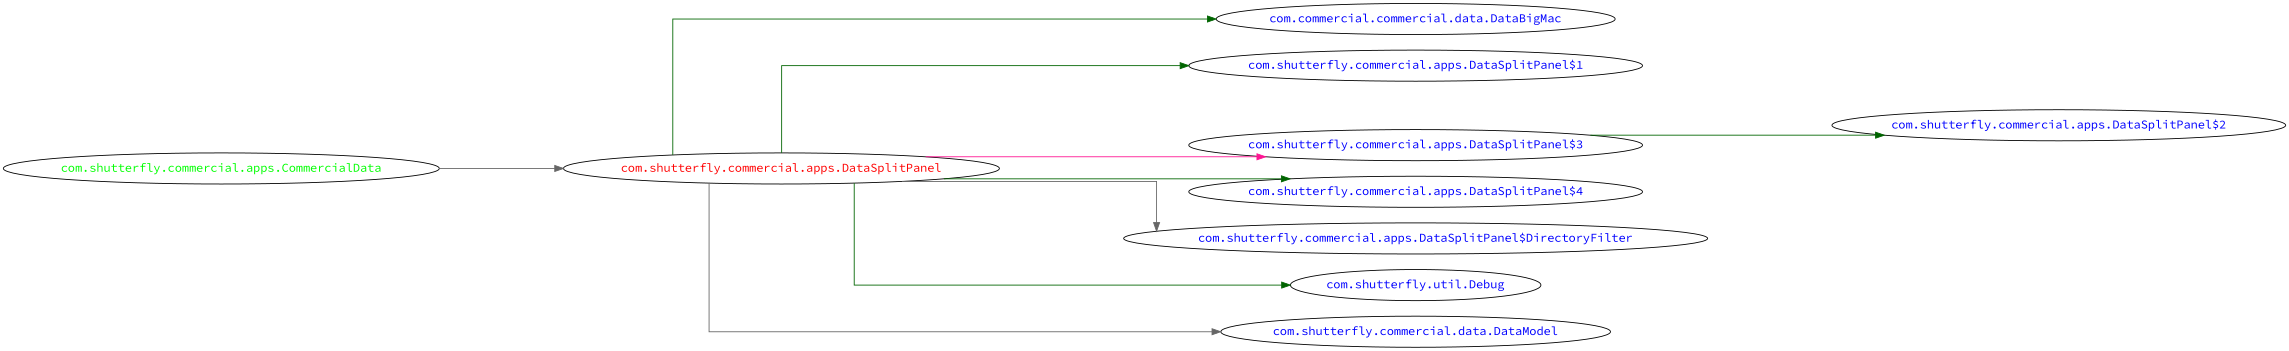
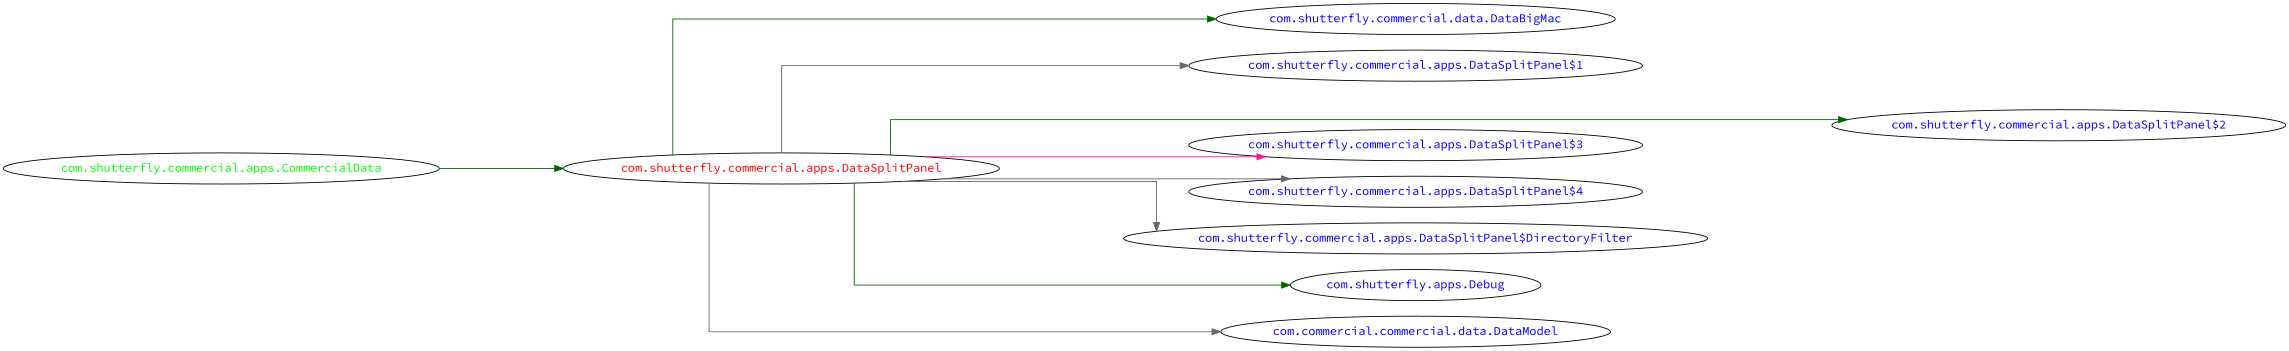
node "com.commercial.commercial.data.DataBigMac": label "com.commercial.commercial.data.DataBigMac" -> "com.shutterfly.commercial.data.DataBigMac"
edge "com.shutterfly.commercial.apps.DataSplitPanel" -> "com.shutterfly.commercial.apps.DataSplitPanel$1": color darkgreen -> gray40
edge "com.shutterfly.commercial.apps.DataSplitPanel$3" -> "com.shutterfly.commercial.apps.DataSplitPanel$2": now "com.shutterfly.commercial.apps.DataSplitPanel" -> "com.shutterfly.commercial.apps.DataSplitPanel$2"
edge "com.shutterfly.commercial.apps.CommercialData" -> "com.shutterfly.commercial.apps.DataSplitPanel": color gray40 -> darkgreen
edge "com.shutterfly.commercial.apps.DataSplitPanel" -> "com.shutterfly.commercial.apps.DataSplitPanel$4": color darkgreen -> gray40
node "com.shutterfly.util.Debug": label "com.shutterfly.util.Debug" -> "com.shutterfly.apps.Debug"
node "com.shutterfly.commercial.data.DataModel": label "com.shutterfly.commercial.data.DataModel" -> "com.commercial.commercial.data.DataModel"
